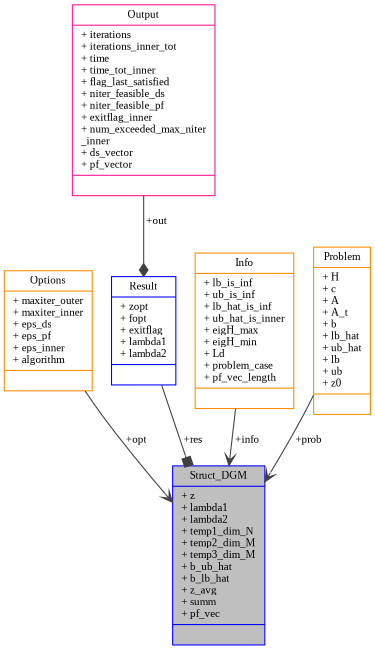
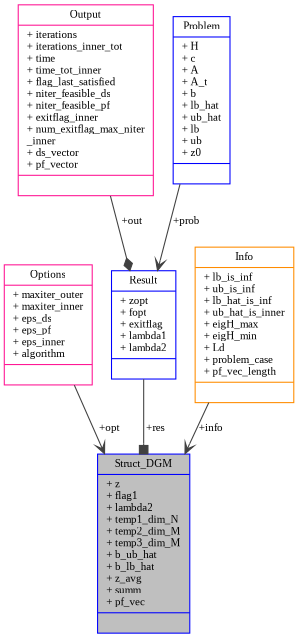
node "Output": text "+ num_exceeded_max_niter" -> "+ num_exitflag_max_niter"
node "Options": color darkorange -> deeppink
node "Problem": color darkorange -> blue
edge "Problem" -> "Struct_DGM": now "Problem" -> "Result"
node "Struct_DGM": text "+ lambda1" -> "+ flag1"
